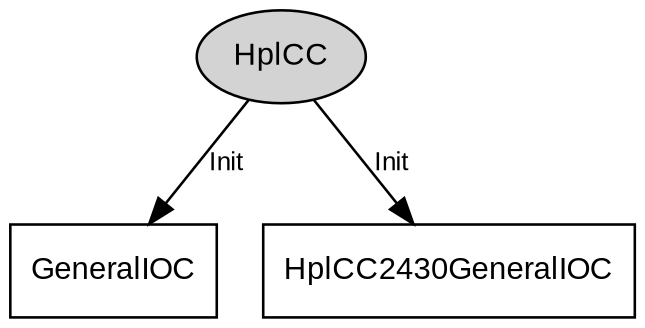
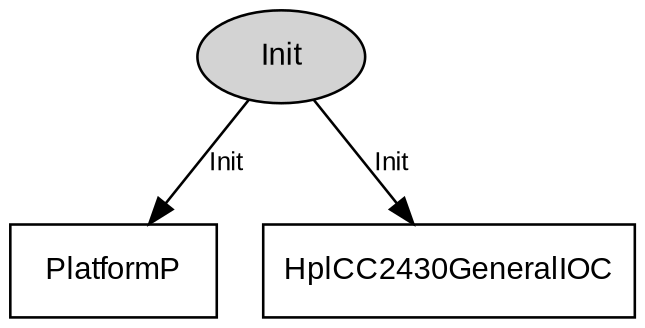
node "HplCC": label "HplCC" -> "Init"
node "GeneralIOC": label "GeneralIOC" -> "PlatformP"
